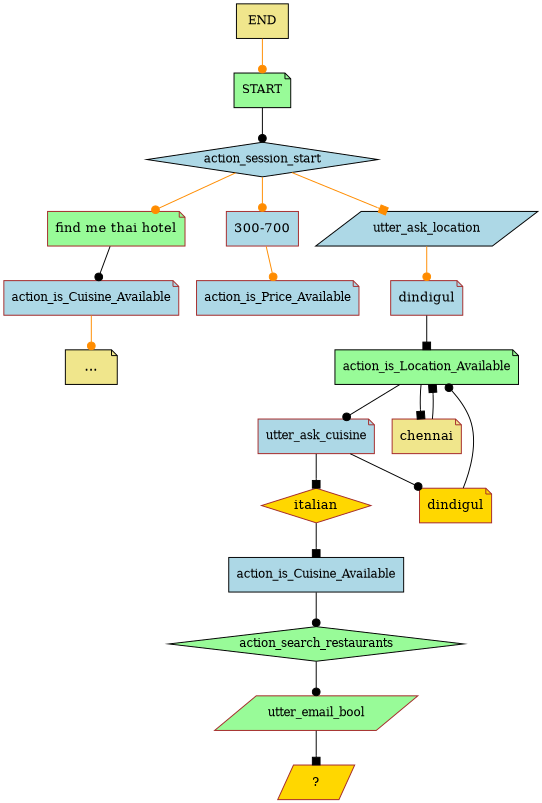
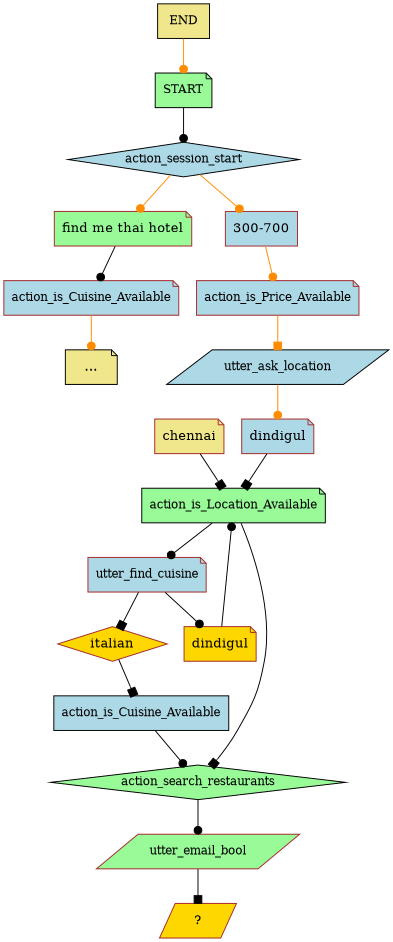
edge "action_session_start" -> "utter_ask_location": now "action_is_Price_Available" -> "utter_ask_location"
edge "action_is_Location_Available" -> "chennai": now "action_is_Location_Available" -> "action_search_restaurants"
node "utter_ask_cuisine": label "utter_ask_cuisine" -> "utter_find_cuisine"
